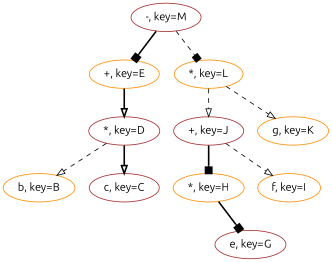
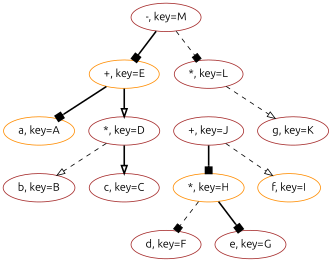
node "*, key=L": color darkorange -> brown
edge "*, key=L" -> "+, key=J": removed
node "a, key=A": added
node "g, key=K": color darkorange -> brown
node "b, key=B": color darkorange -> brown
node "d, key=F": added
